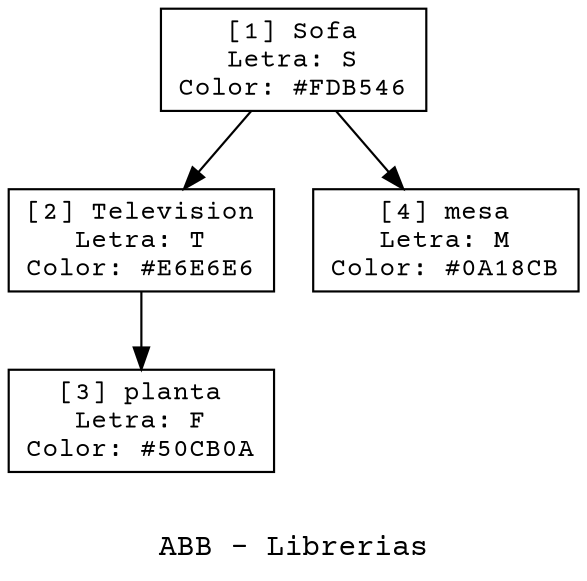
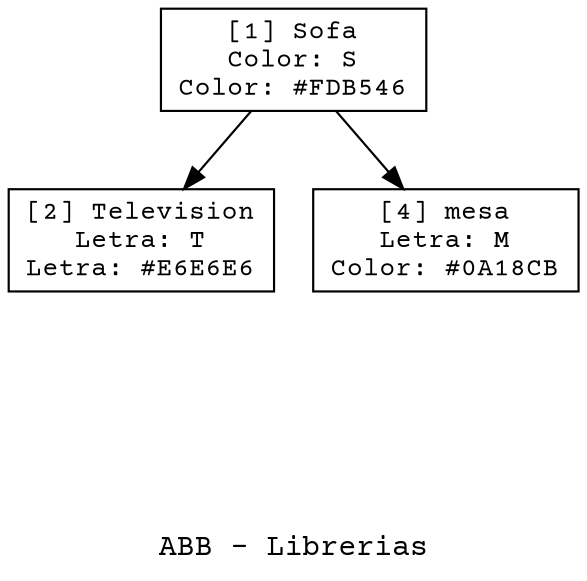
node "[1] Sofa Letra: S Color: #FDB546": label "[1] Sofa Letra: S Color: #FDB546" -> "[1] Sofa Color: S Color: #FDB546"
node "[2] Television Letra: T Color: #E6E6E6": label "[2] Television Letra: T Color: #E6E6E6" -> "[2] Television Letra: T Letra: #E6E6E6"
node "[3] planta Letra: F Color: #50CB0A": removed
